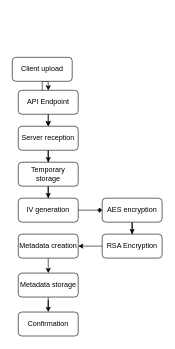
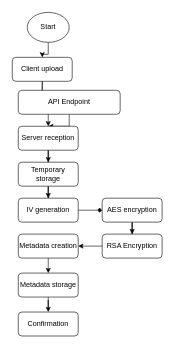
node "Start": added
edge "Start" -> "Client upload": added
node "API Endpoint": size 60x24 -> 102x24
